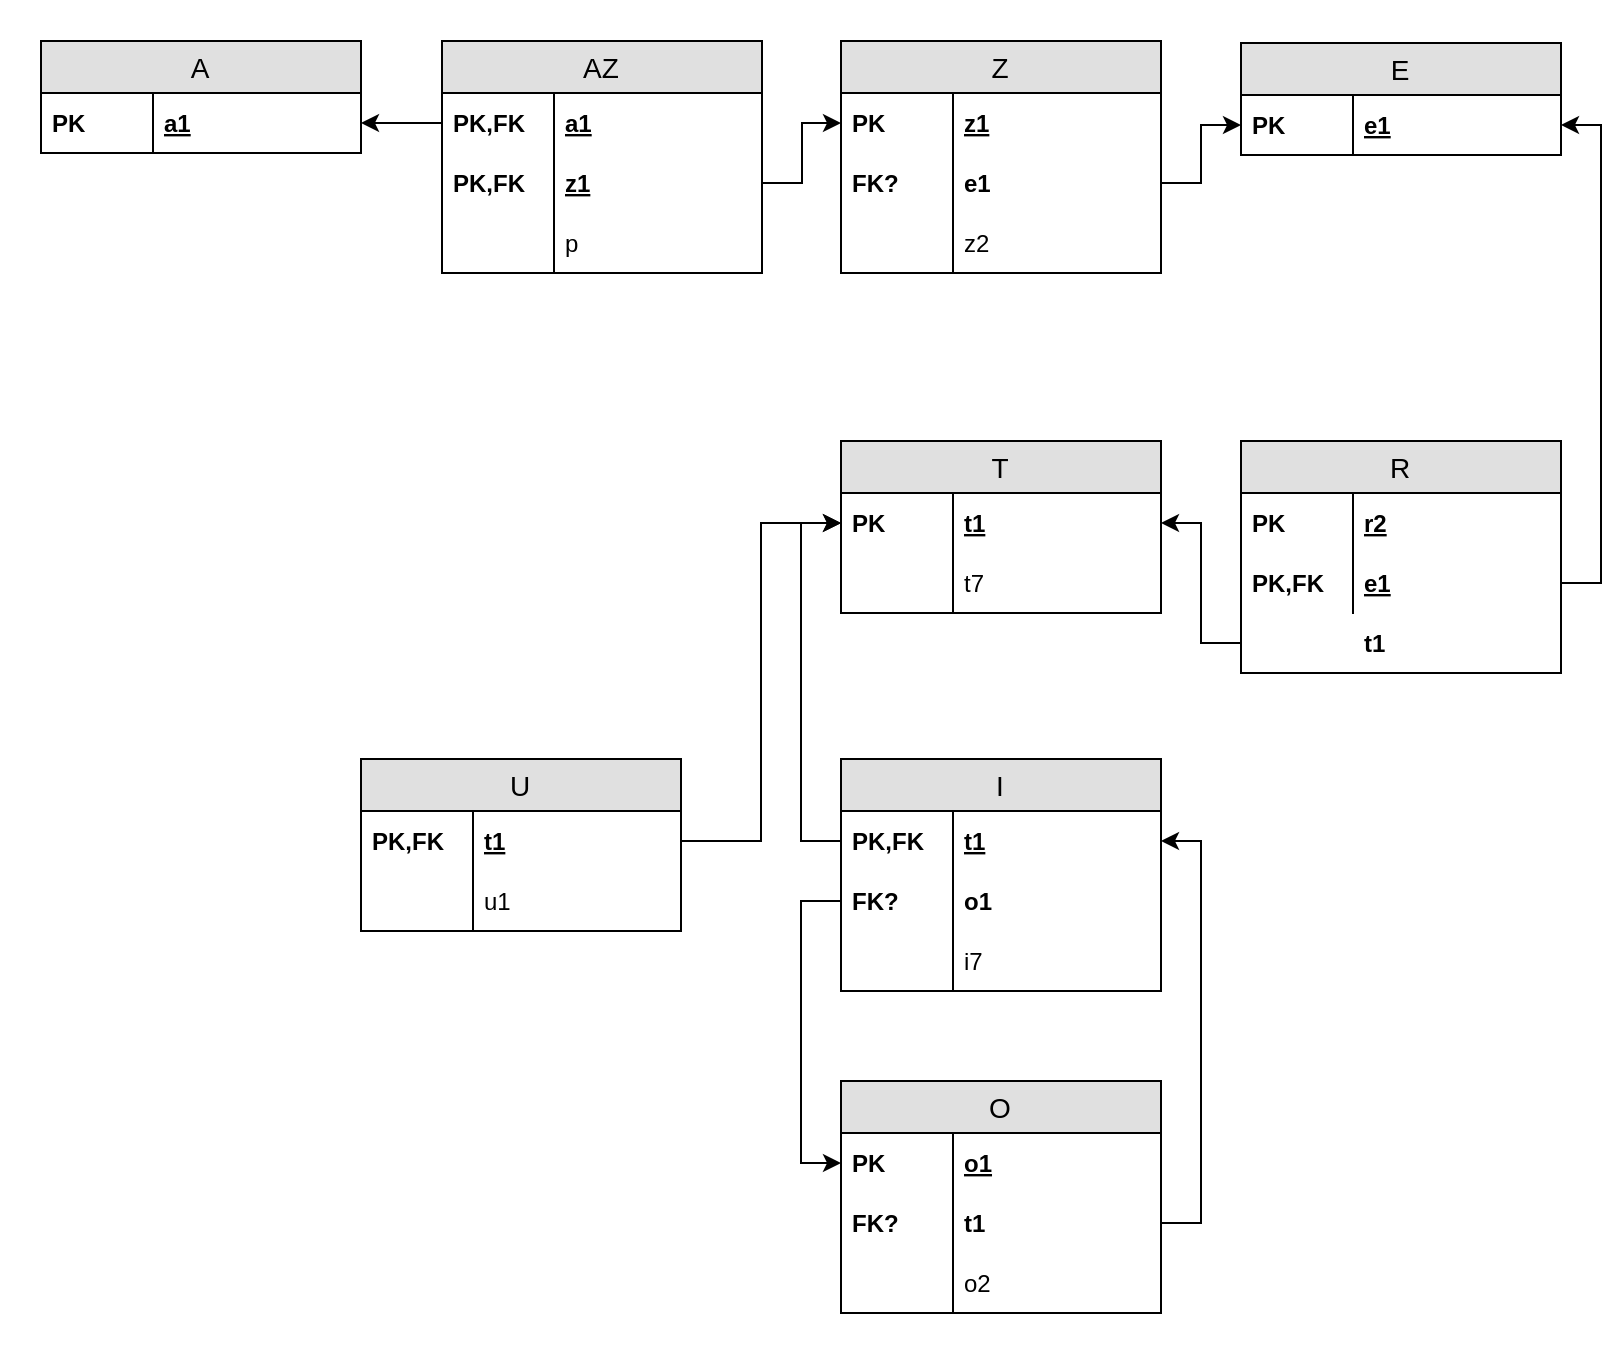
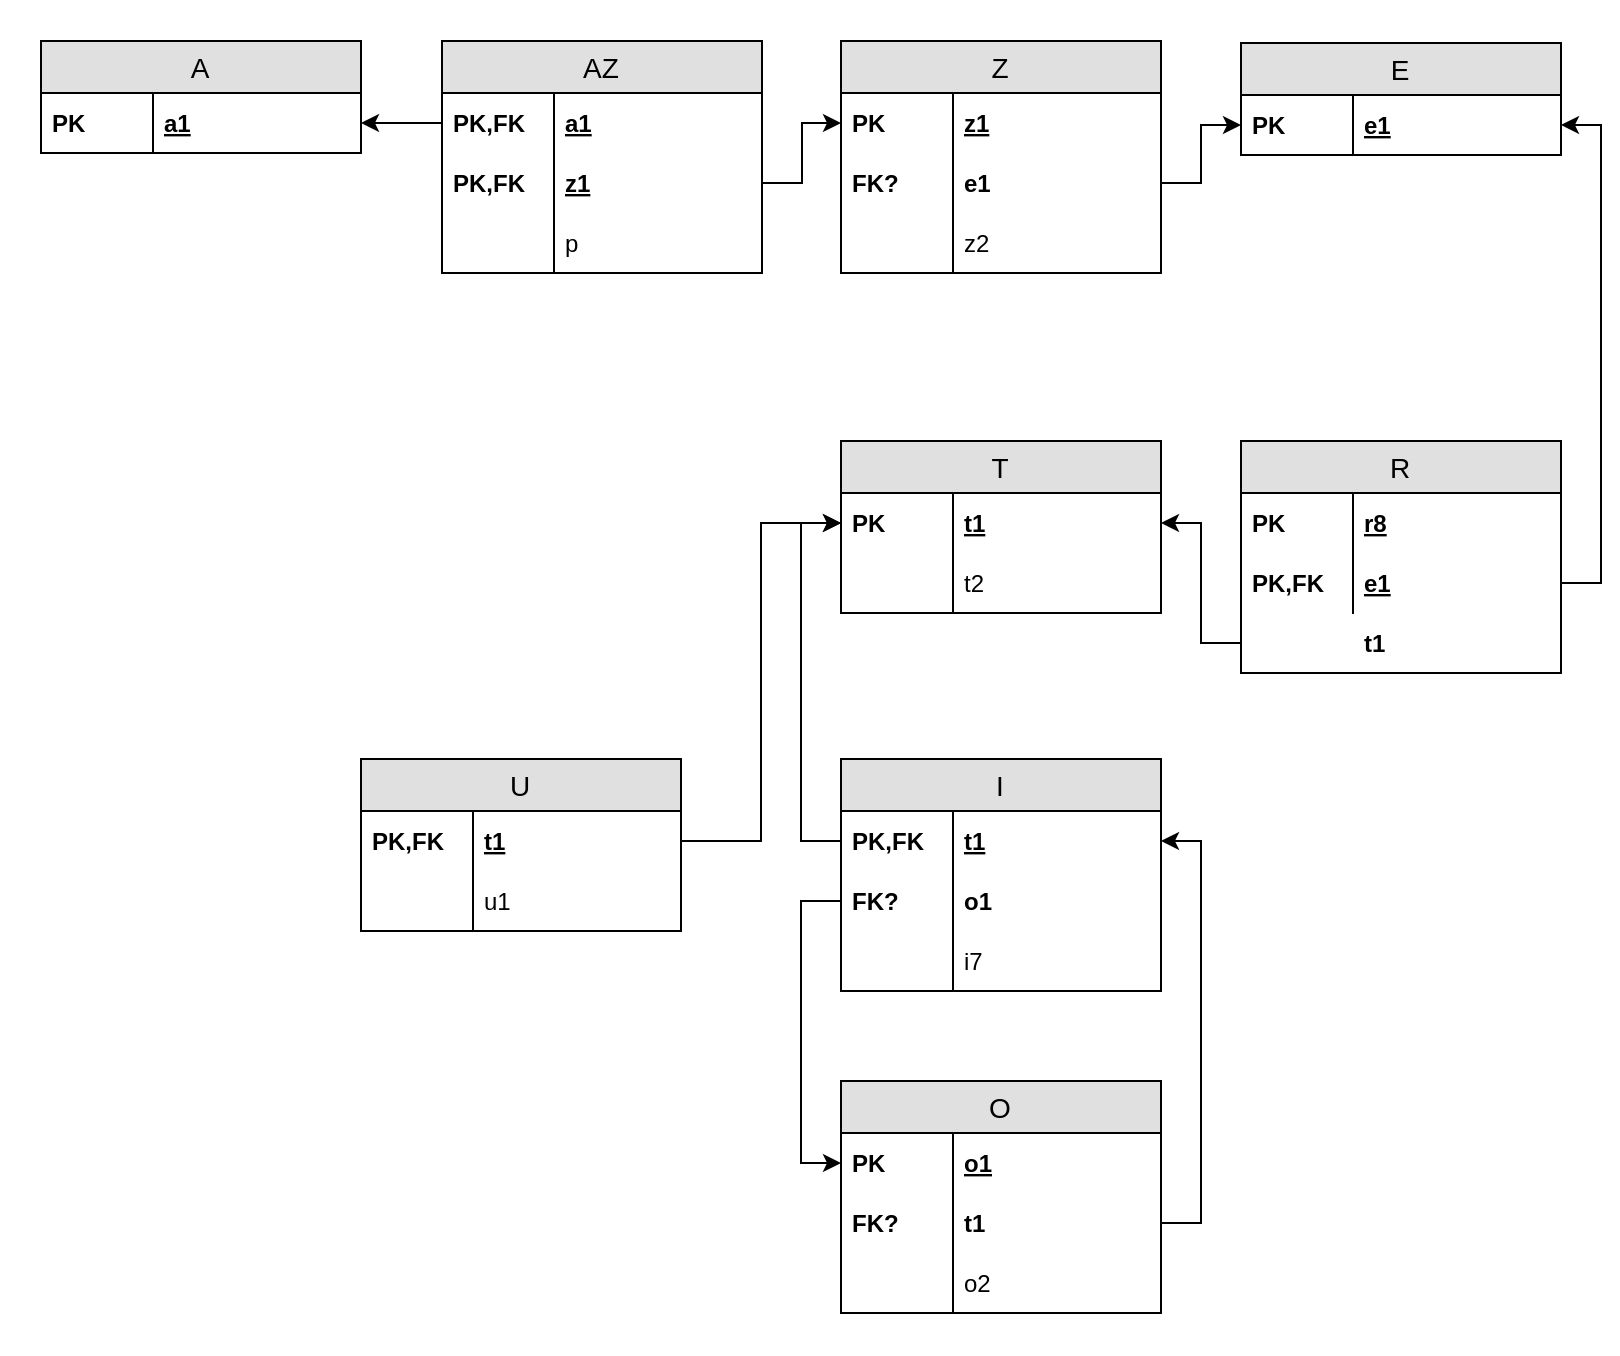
node "r2": label "r2" -> "r8"
node "t7": label "t7" -> "t2"
